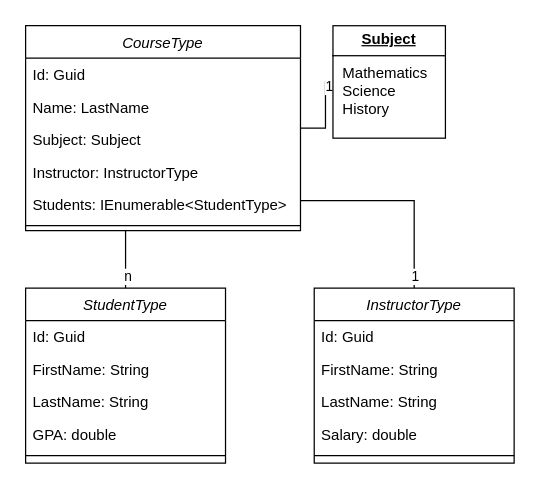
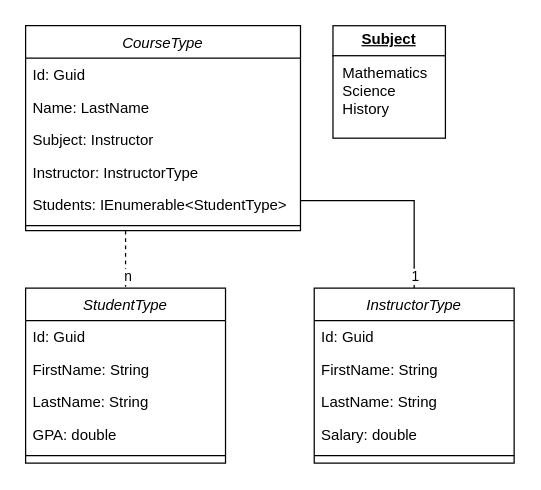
edge "Subject Mathematics Science History" -- "CourseType": removed, label "1"
node "Subject: Subject": label "Subject: Subject" -> "Subject: Instructor"
edge "CourseType" -- "StudentType": style solid -> dashed
